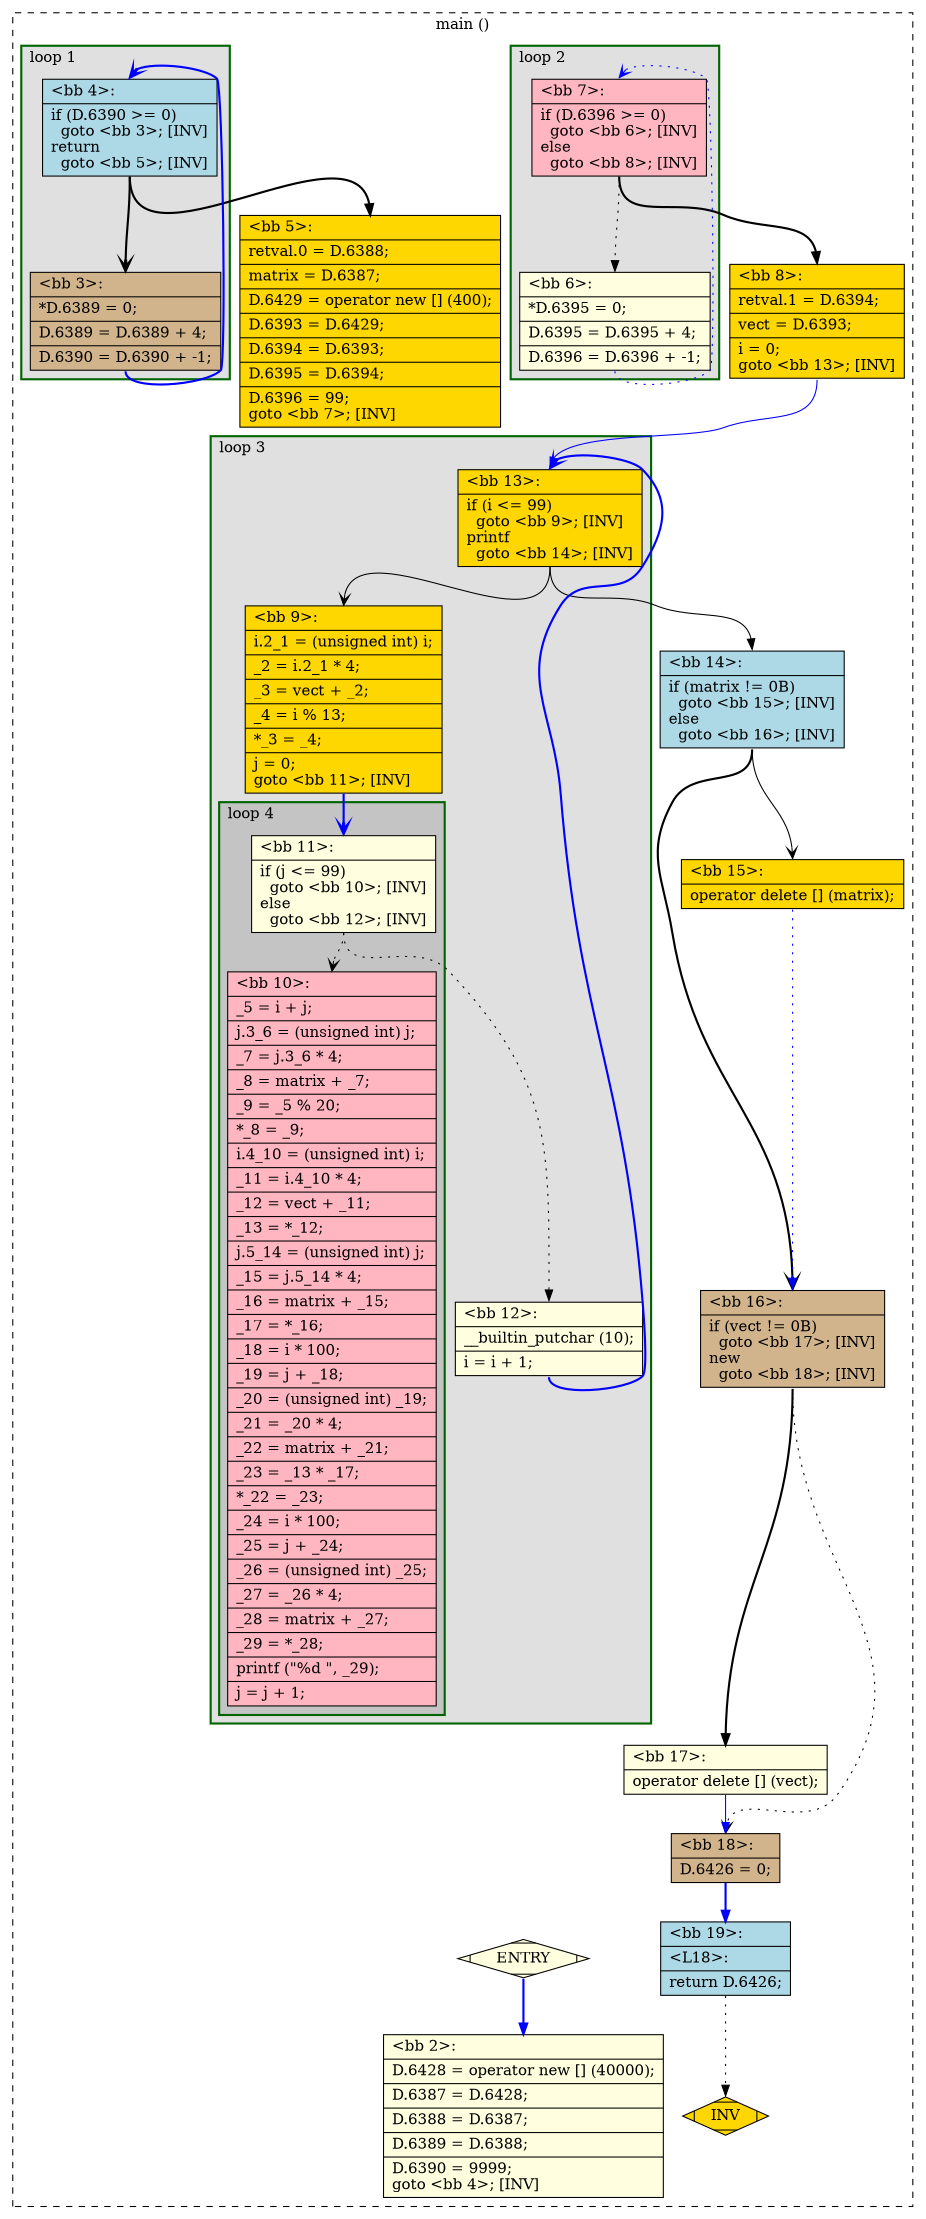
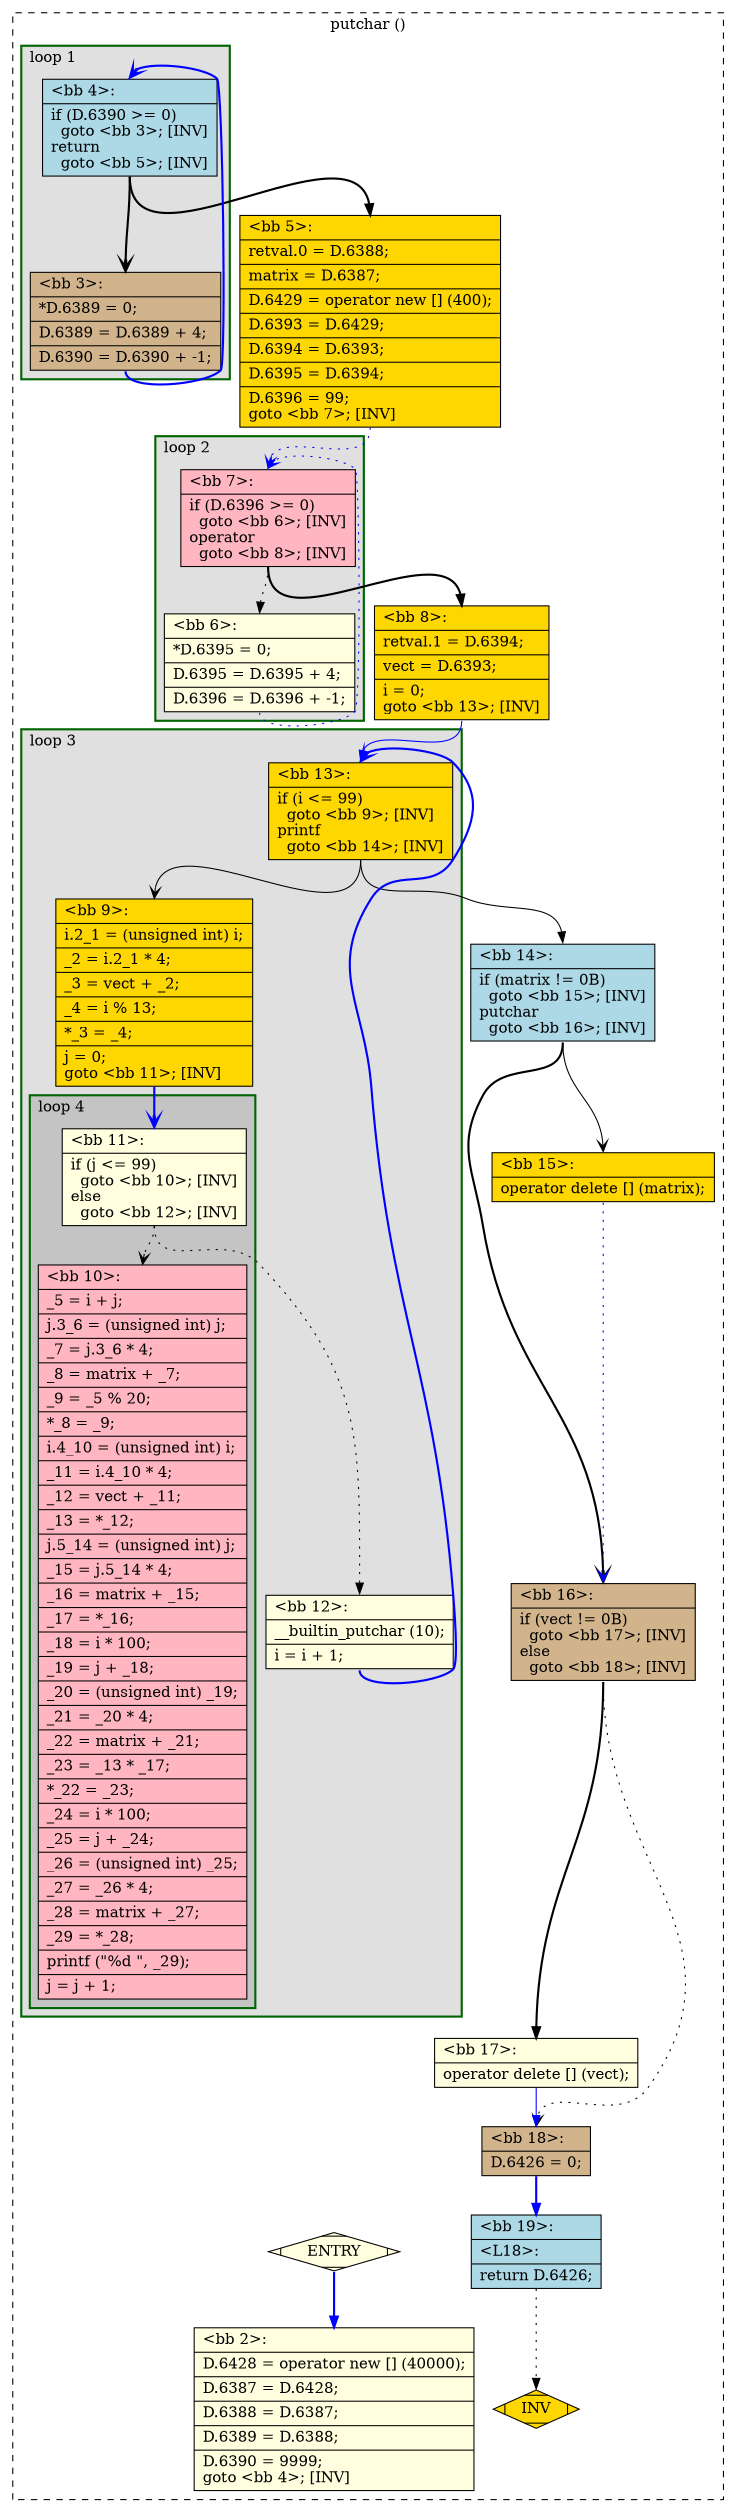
cluster "main ()": label "main ()" -> "putchar ()"
node "<bb 7>:": text "else" -> "operator"
edge "<bb 5>:" -> "<bb 7>:": added
node "<bb 14>:": text "else" -> "putchar"
edge "<bb 15>:" -> "<bb 16>:": arrowhead normal -> vee
node "<bb 16>:": text "new" -> "else"
